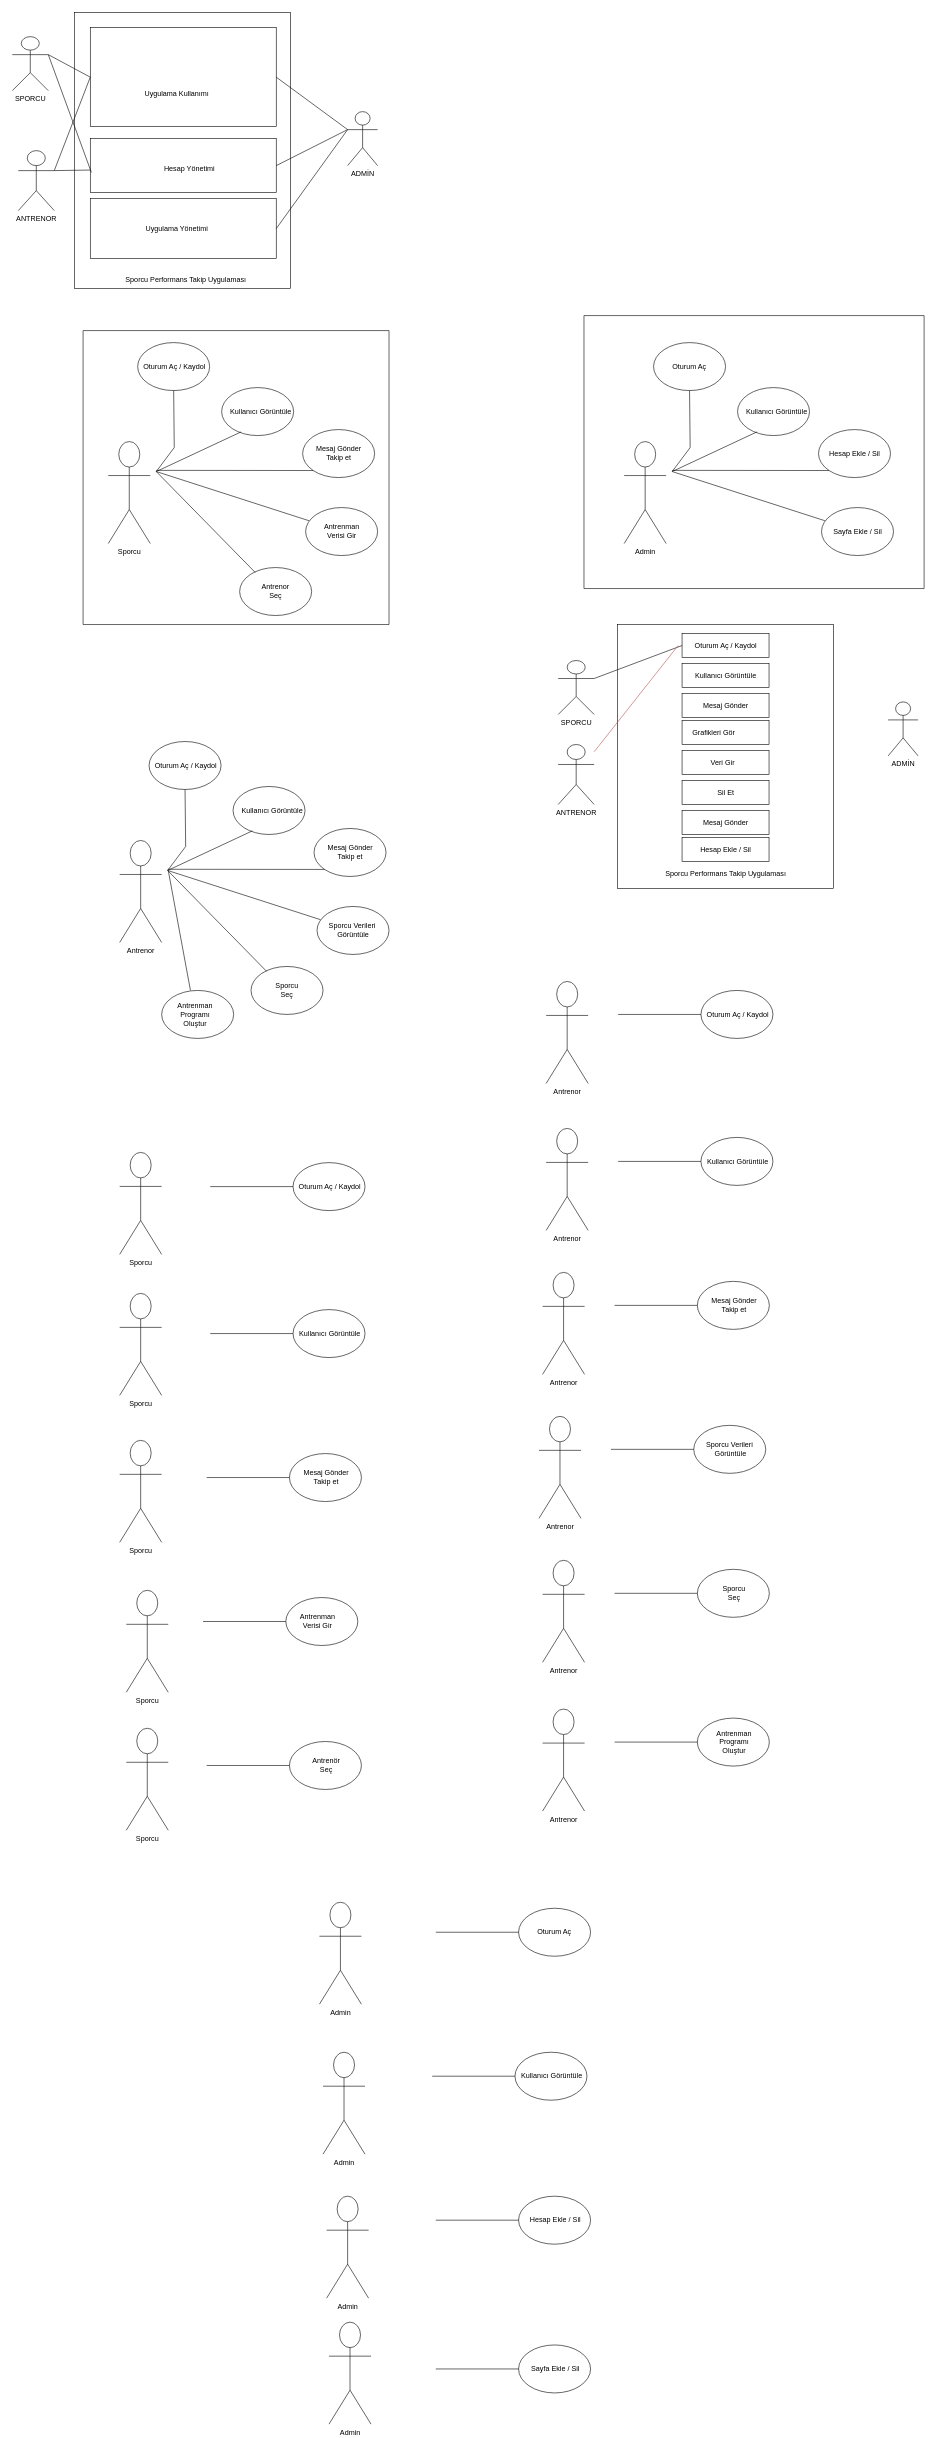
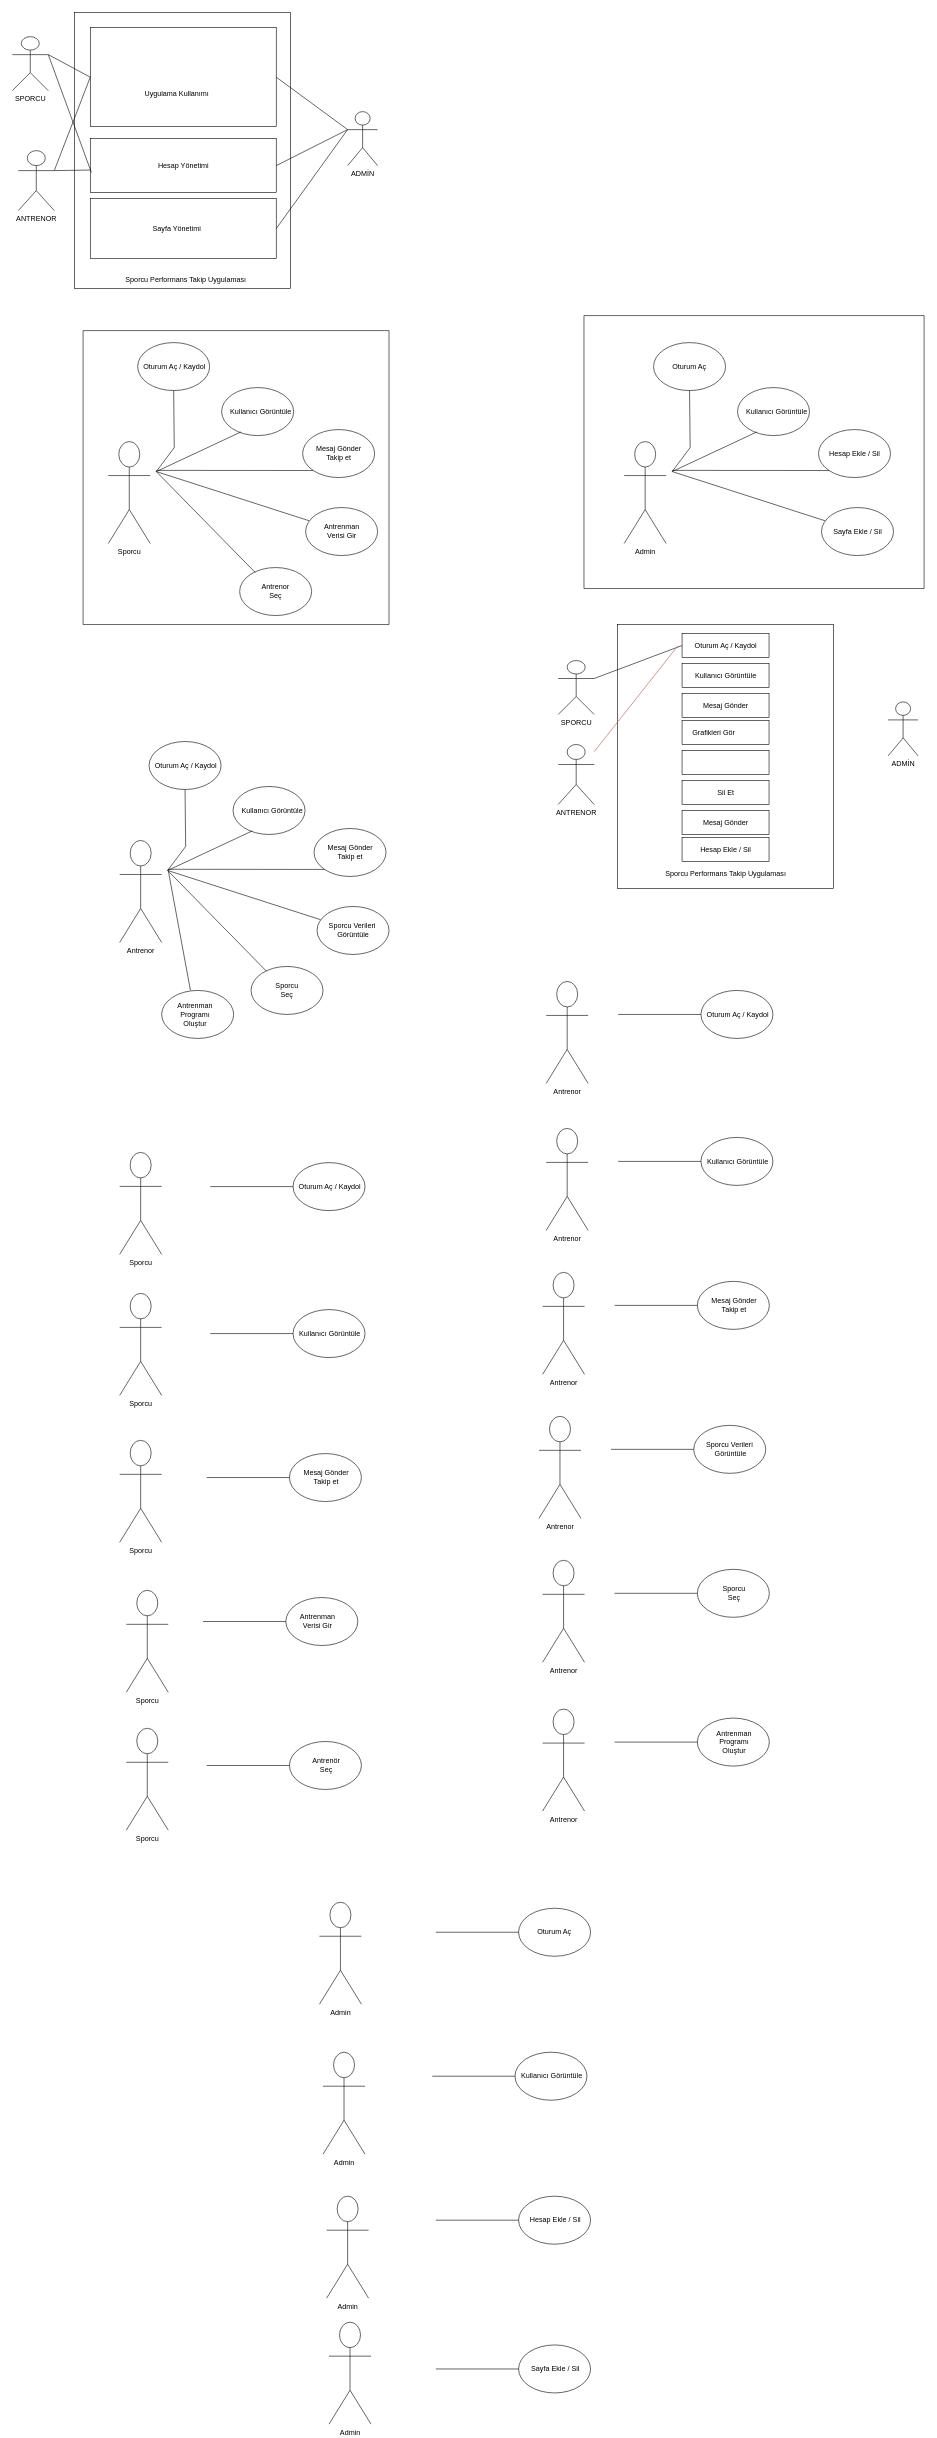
node "Hesap Yönetimi": moved (189, 168) -> (183, 165)
node "Uygulama Yönetimi": label "Uygulama Yönetimi" -> "Sayfa Yönetimi"
node "Veri Gir": removed
